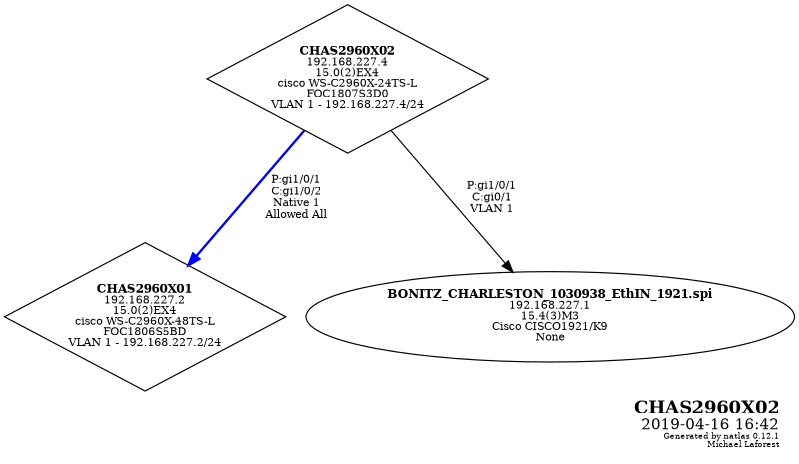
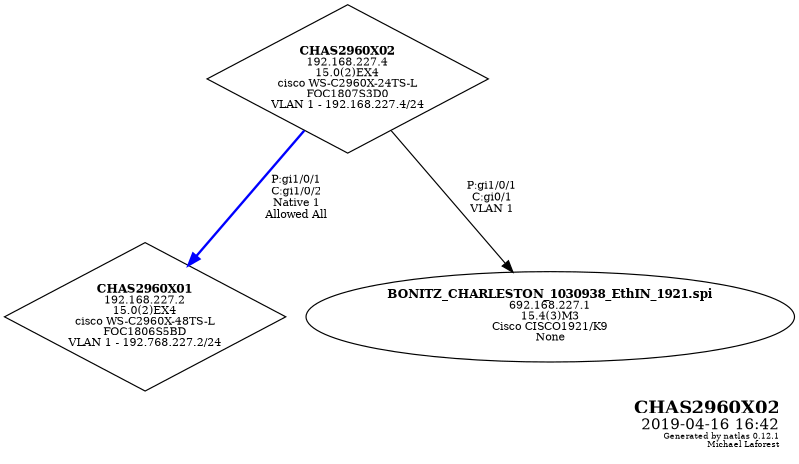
node "BONITZ_CHARLESTON_1030938_EthIN_1921.spi": text "192.168.227.1" -> "692.168.227.1"
node "CHAS2960X01": text "VLAN 1 - 192.168.227.2/24" -> "VLAN 1 - 192.768.227.2/24"
